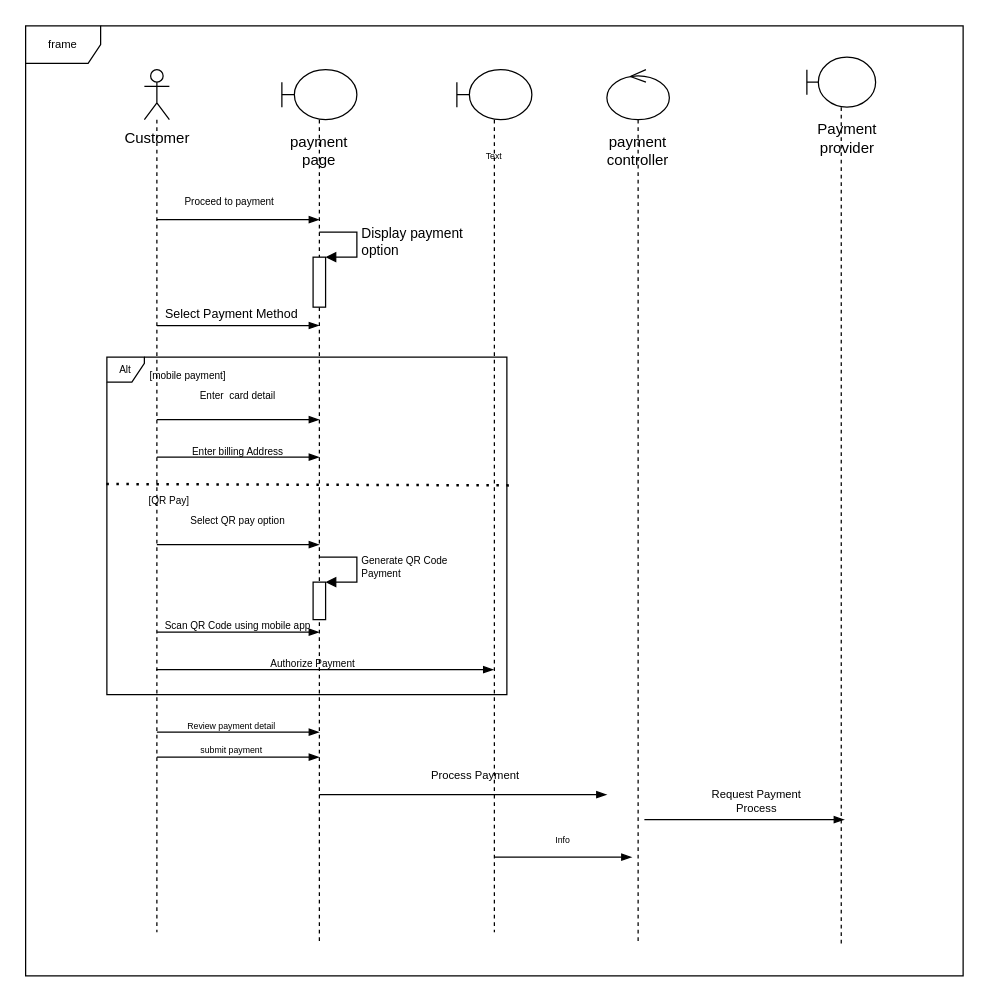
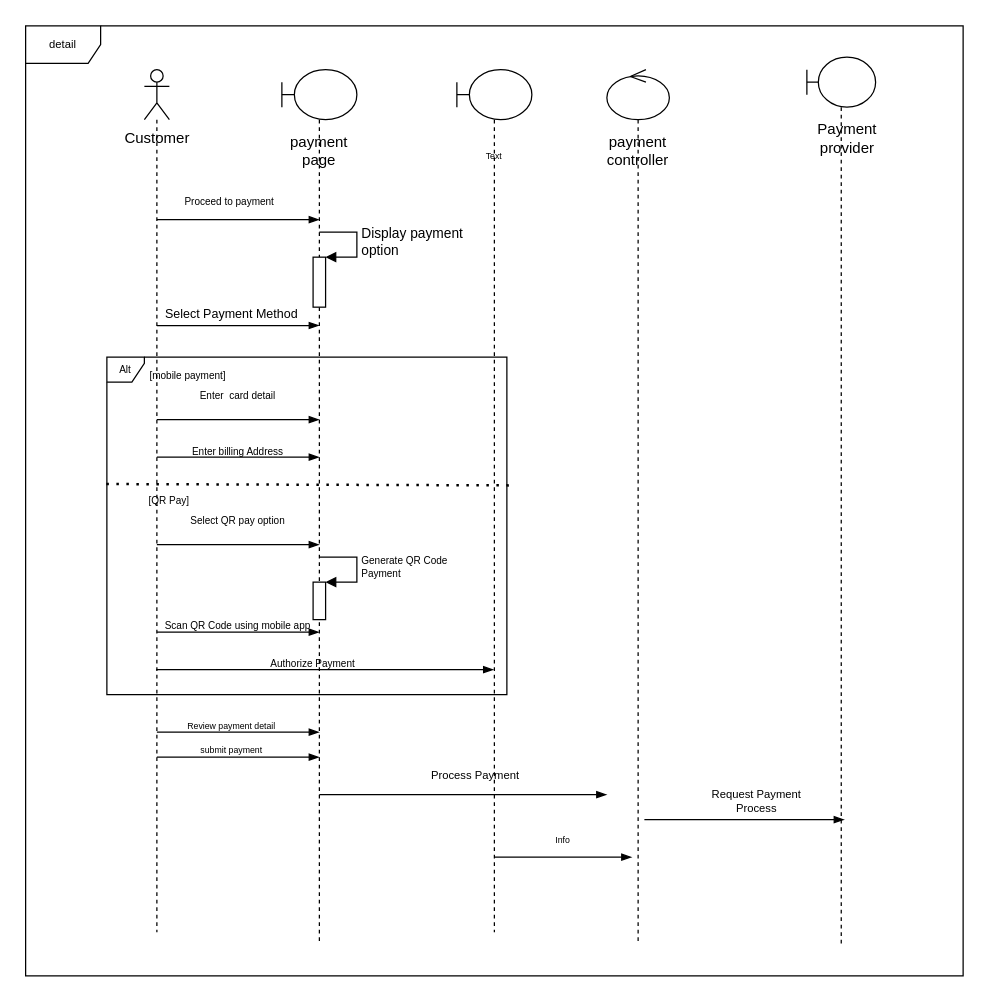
node "frame": label "frame" -> "detail"
